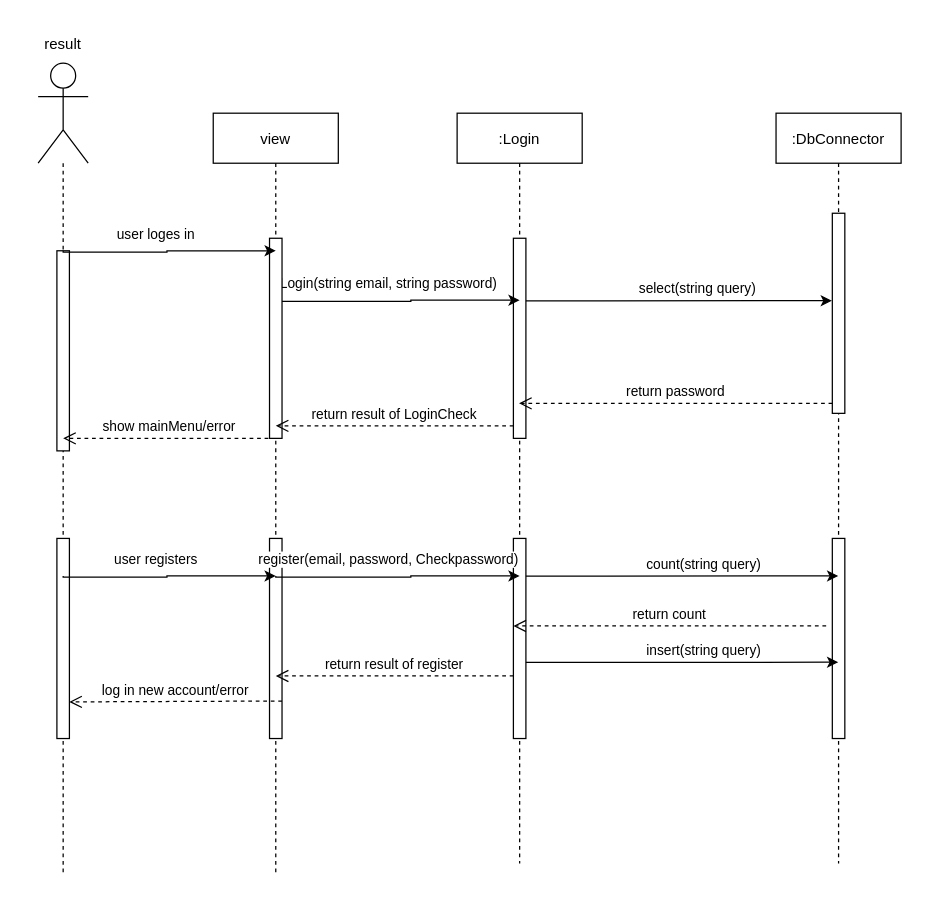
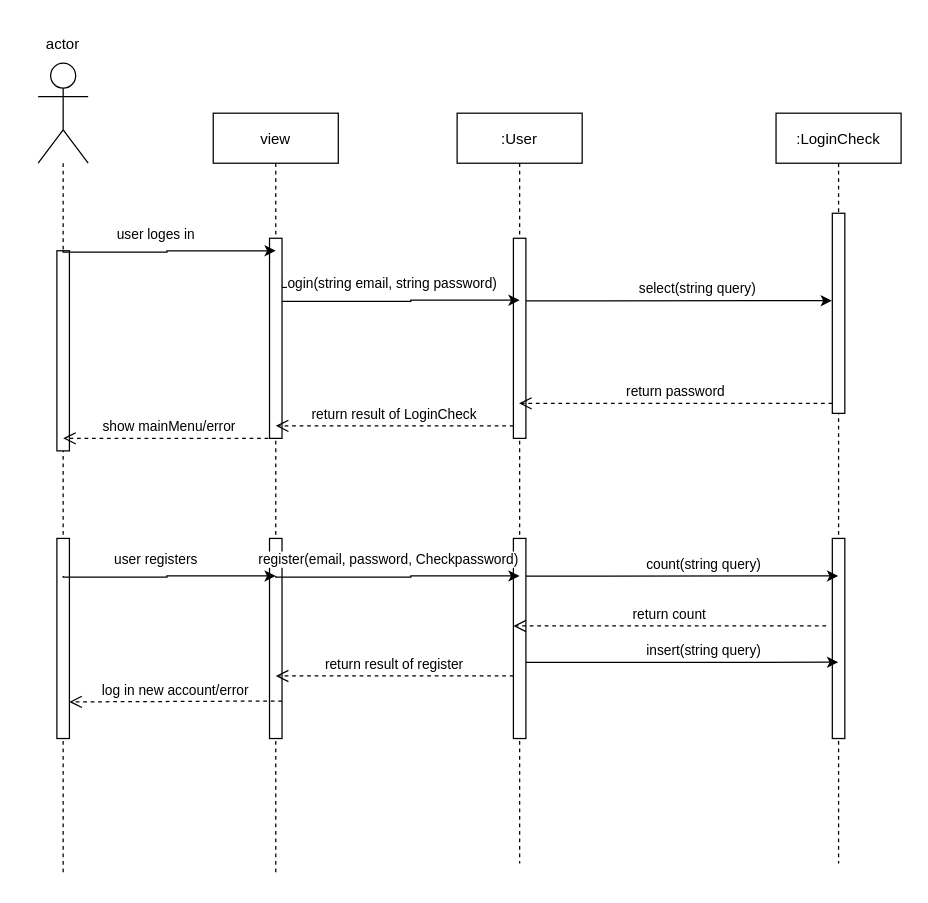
node "result": label "result" -> "actor"
node ":Login": label ":Login" -> ":User"
node ":DbConnector": label ":DbConnector" -> ":LoginCheck"
